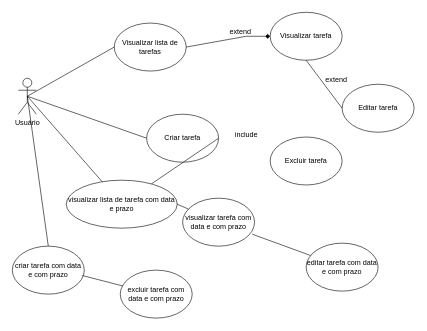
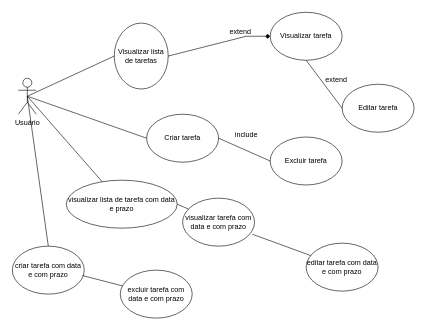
node "Visualizar lista de tarefas": size 72x48 -> 54x66
edge "Criar tarefa" -- "visualizar lista de tarefa com data e prazo": now "Criar tarefa" -- "Excluir tarefa"
